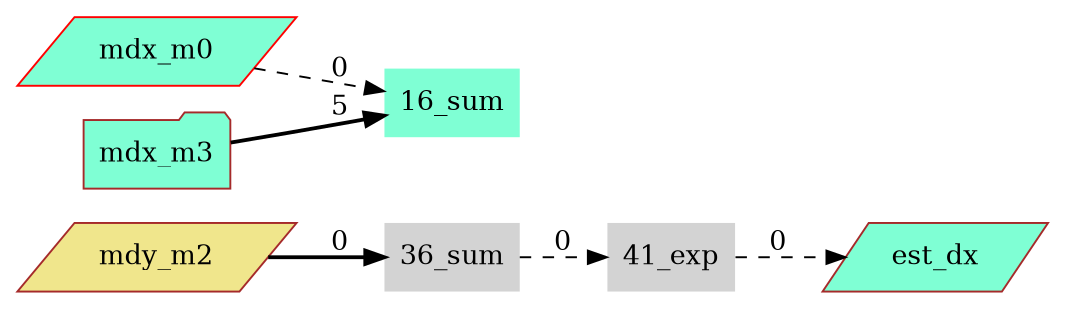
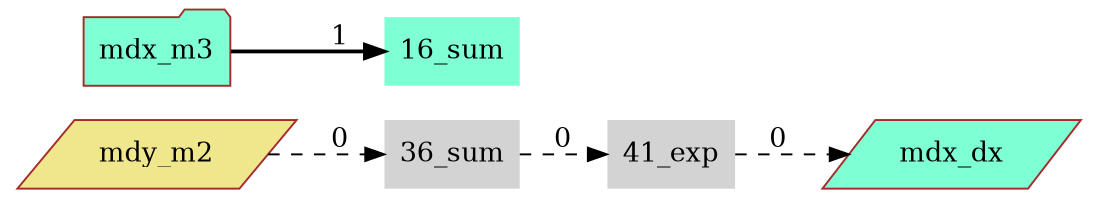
node "mdx_m0": removed
edge "mdx_m3" -> "16_sum": label "5" -> "1"
edge "mdy_m2" -> "36_sum": style bold -> dashed
node "est_dx": label "est_dx" -> "mdx_dx"
